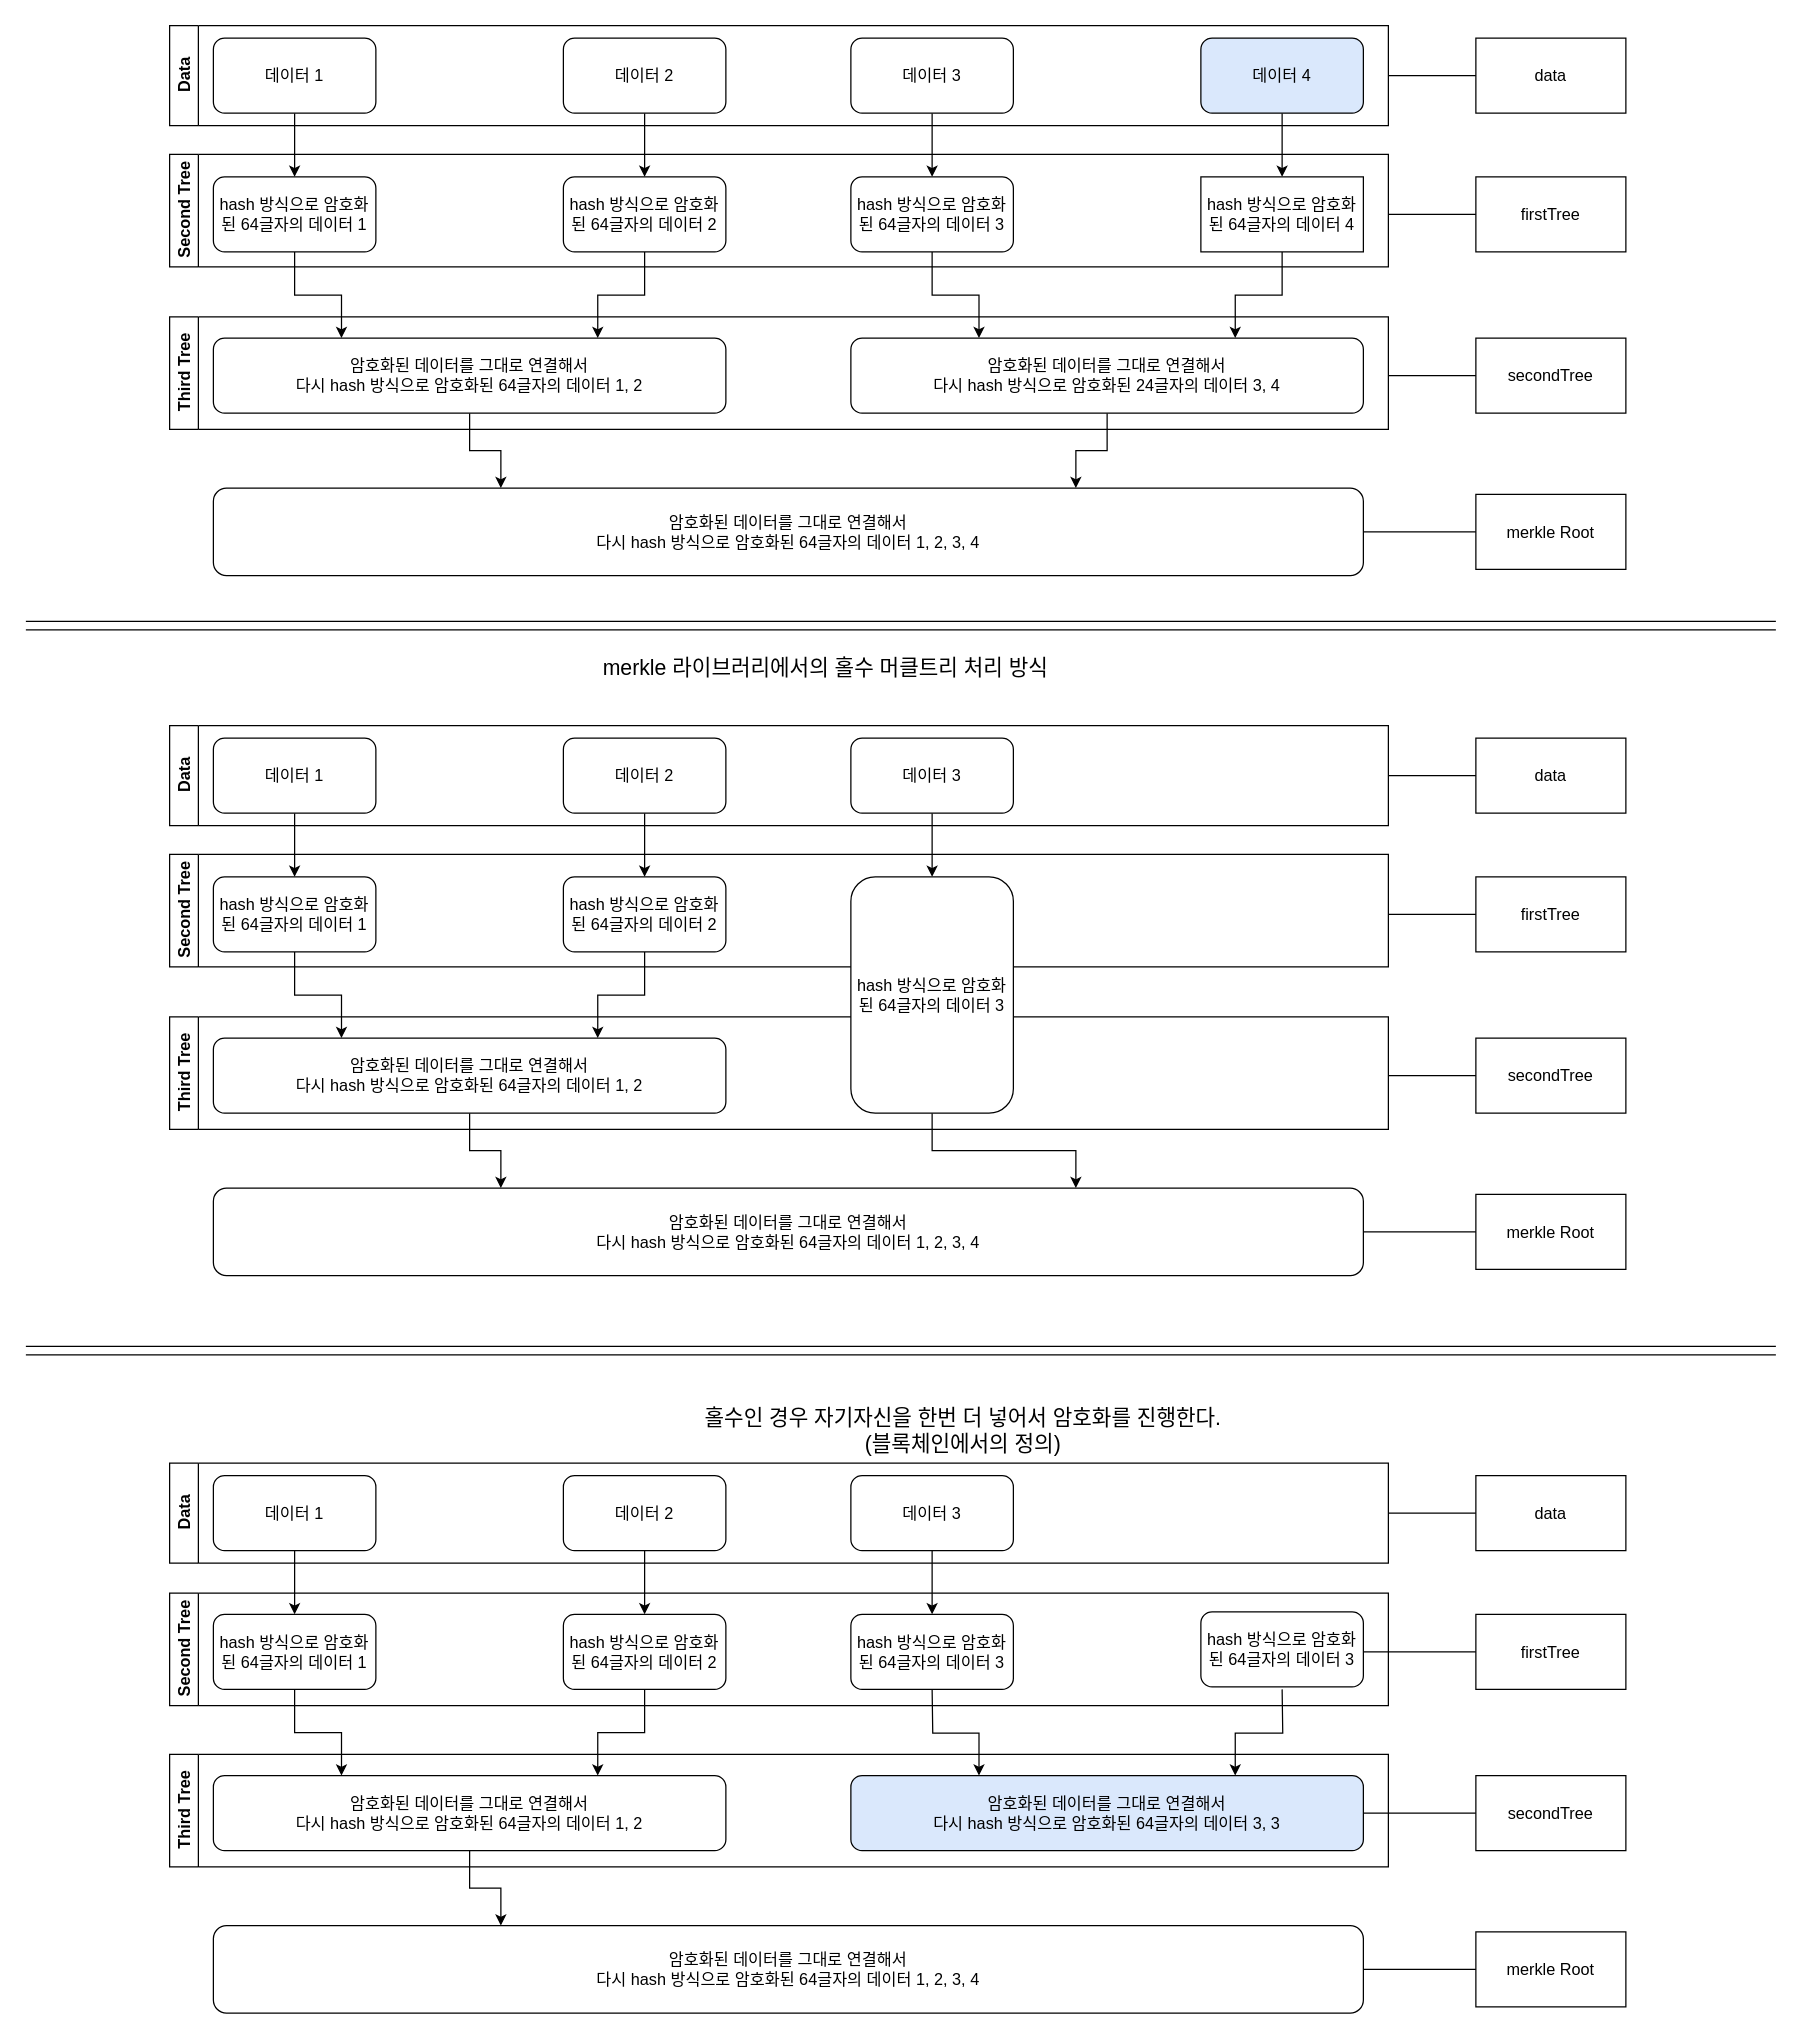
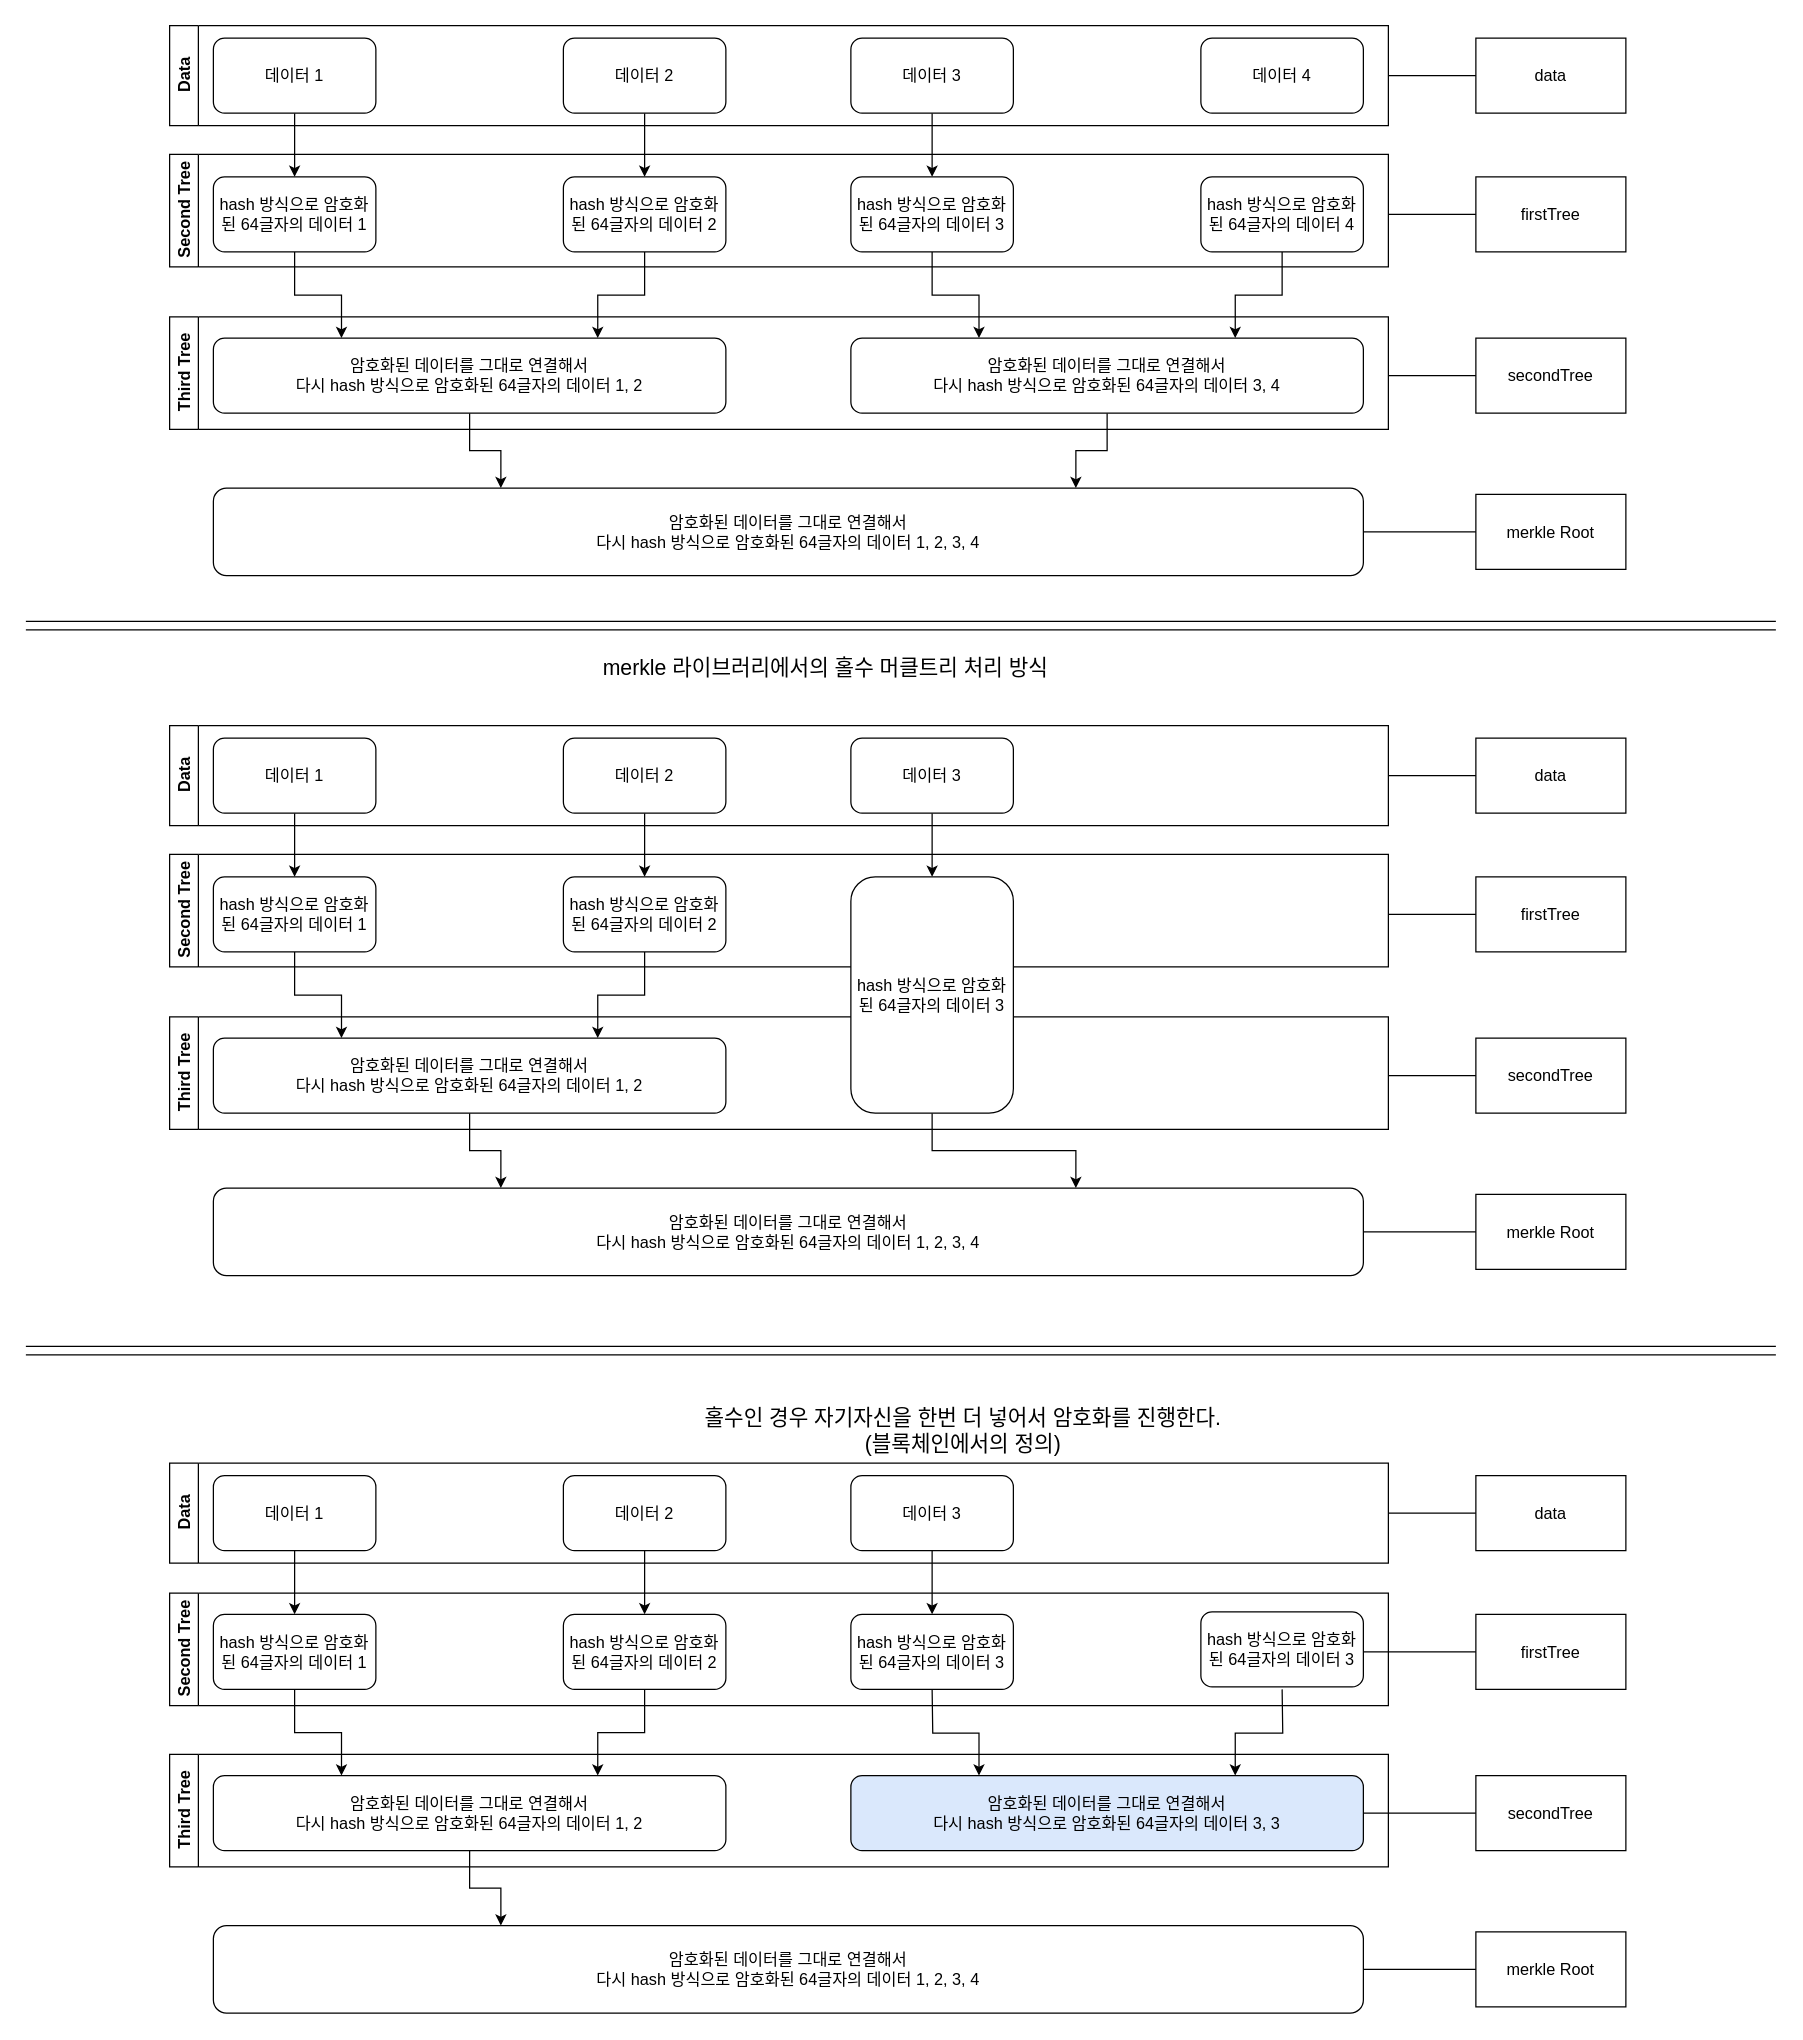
node "데이터 4": fillcolor #dae8fc -> #ffffff
edge "데이터 4" -> "hash 방식으로 암호화된 64글자의 데이터 4": removed
node "hash 방식으로 암호화된 64글자의 데이터 4": shape rectangle -> rounded rectangle
node "암호화된 데이터를 그대로 연결해서다시 hash 방식으로 암호화된 24글자의 데이터 3, 4": label "암호화된 데이터를 그대로 연결해서다시 hash 방식으로 암호화된 24글자의 데이터 3, 4" -> "암호화된 데이터를 그대로 연결해서다시 hash 방식으로 암호화된 64글자의 데이터 3, 4"
